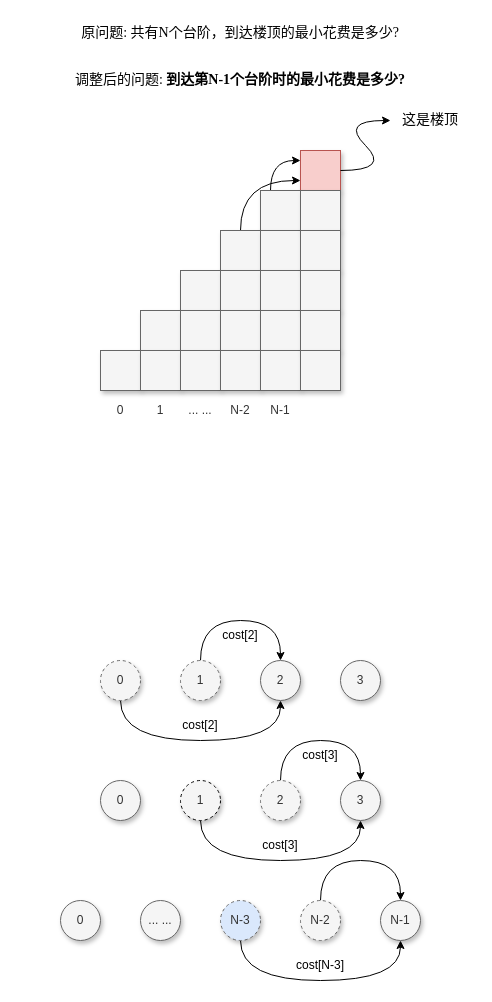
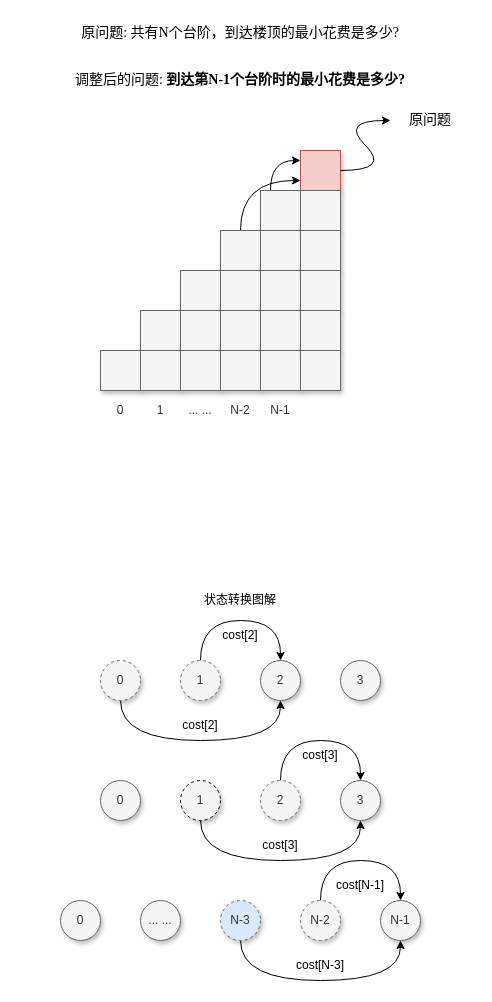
node "这是楼顶": label "这是楼顶" -> "原问题"
node "状态转换图解": added
node "cost[N-1]": added
